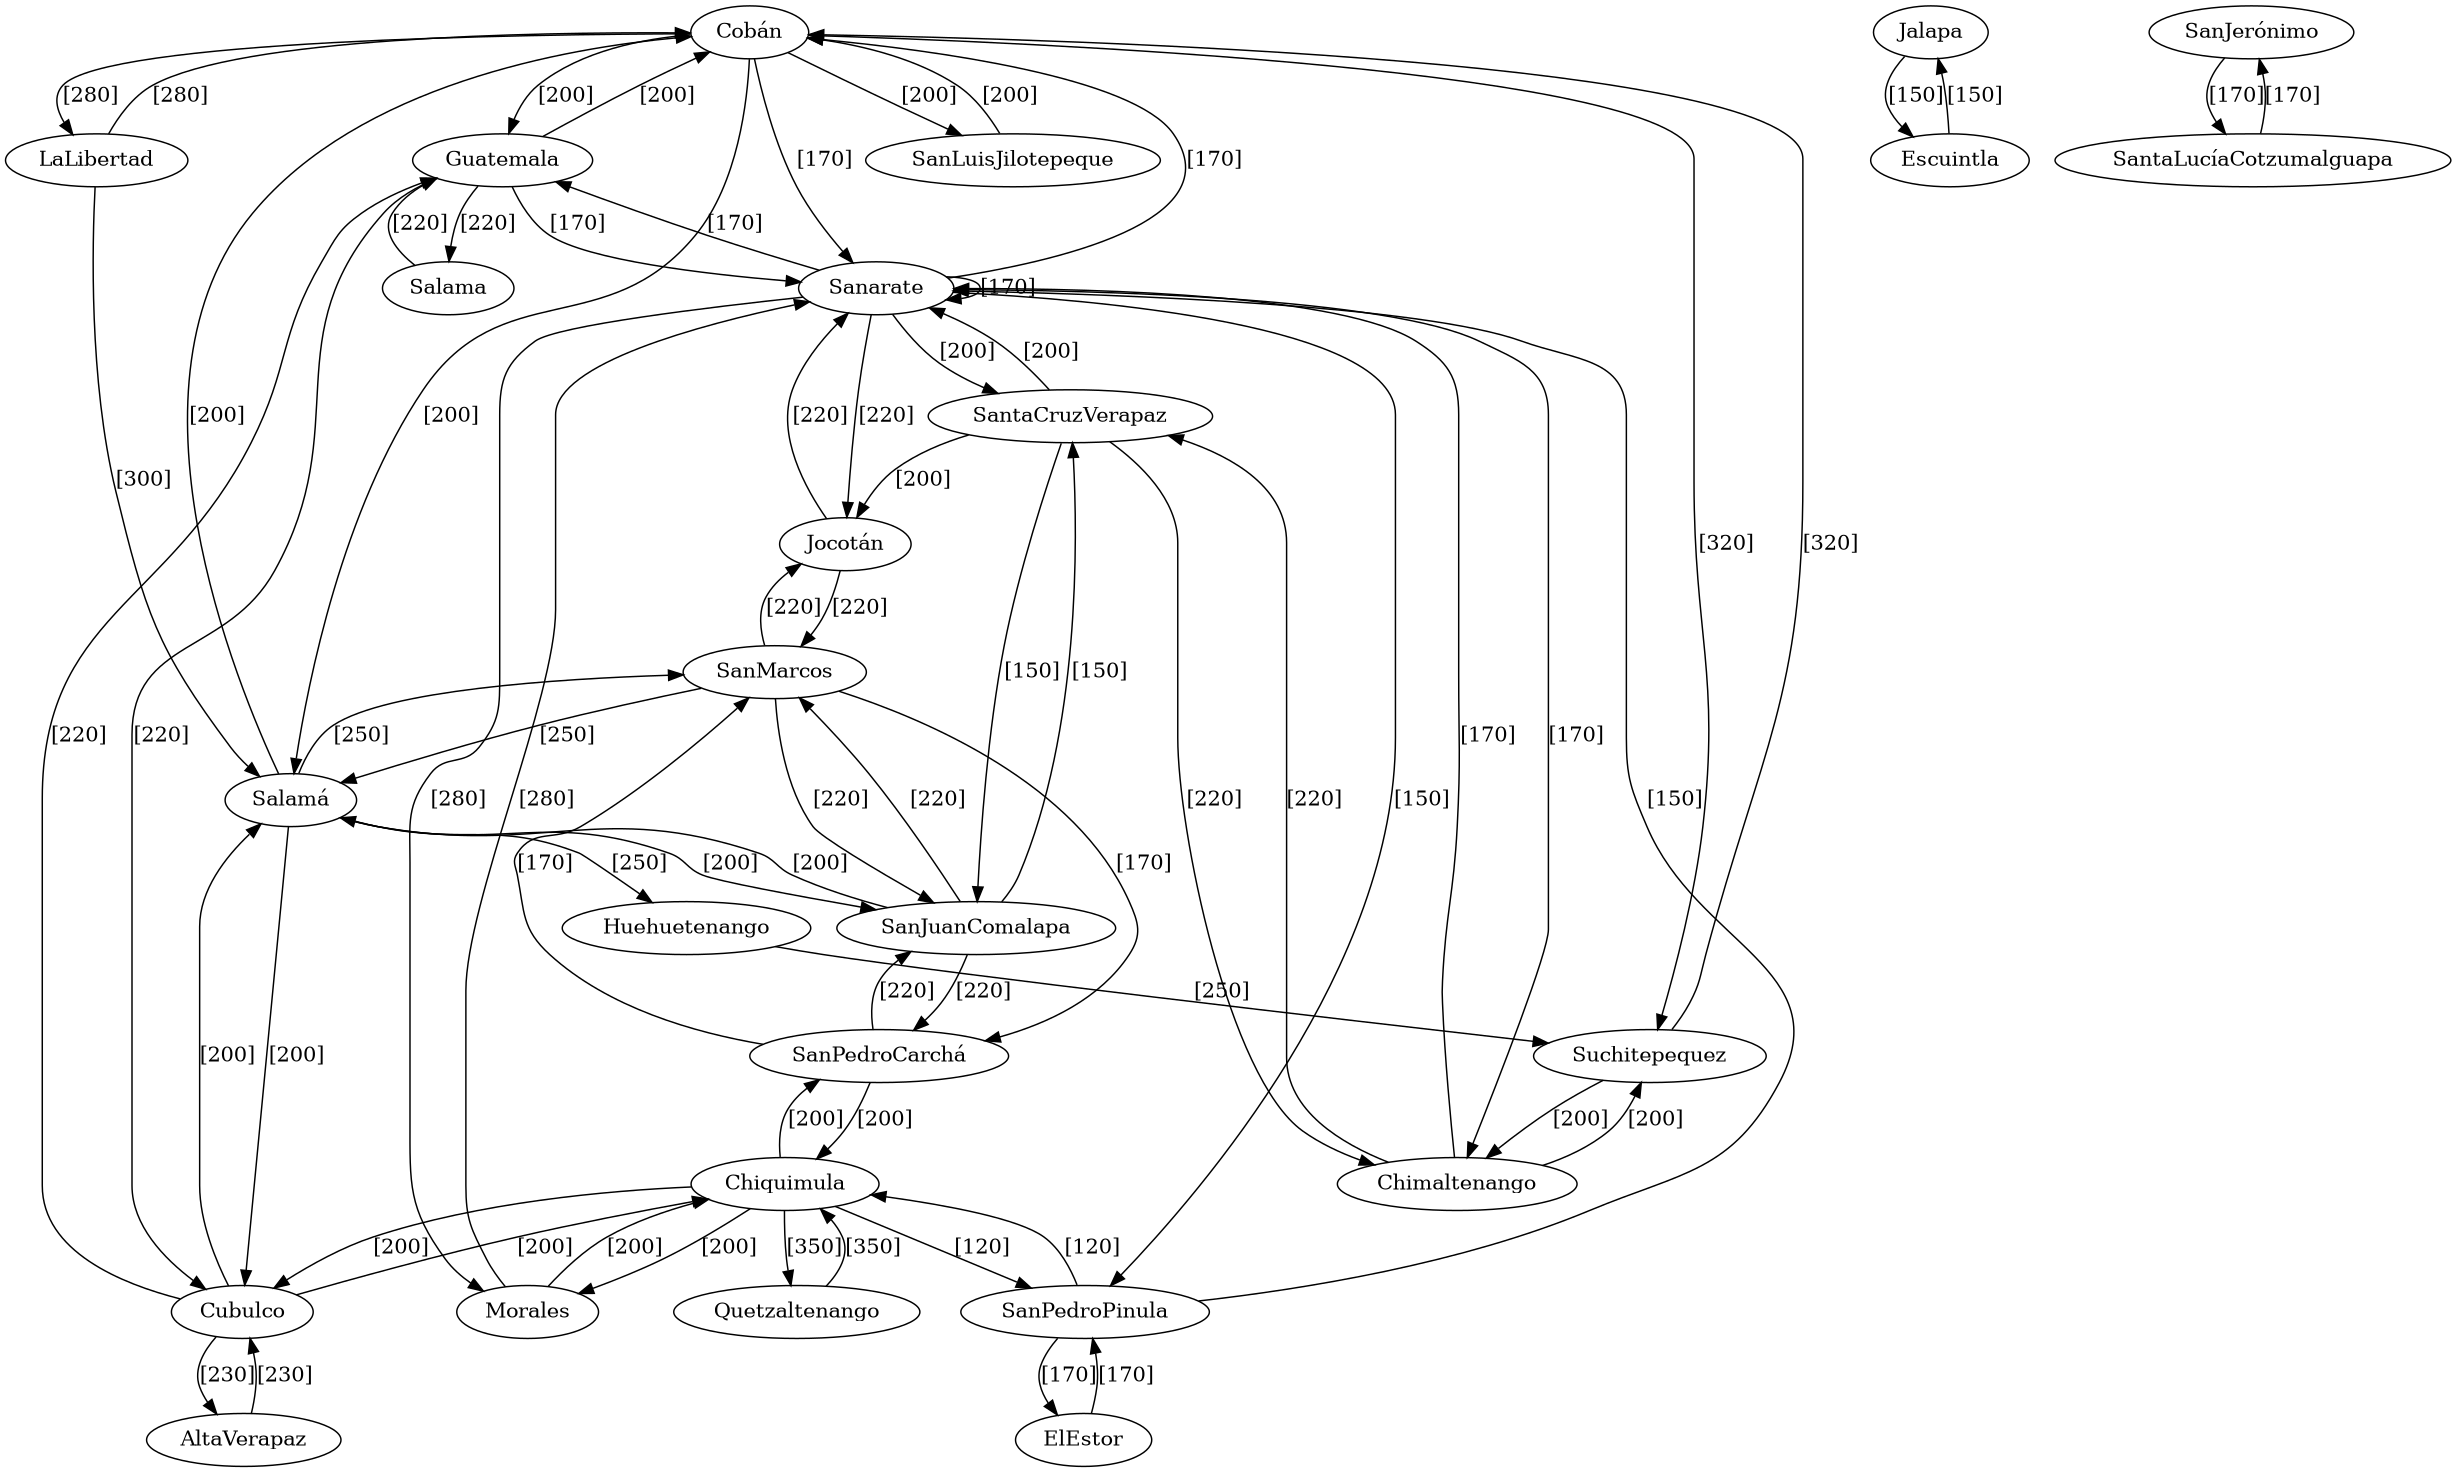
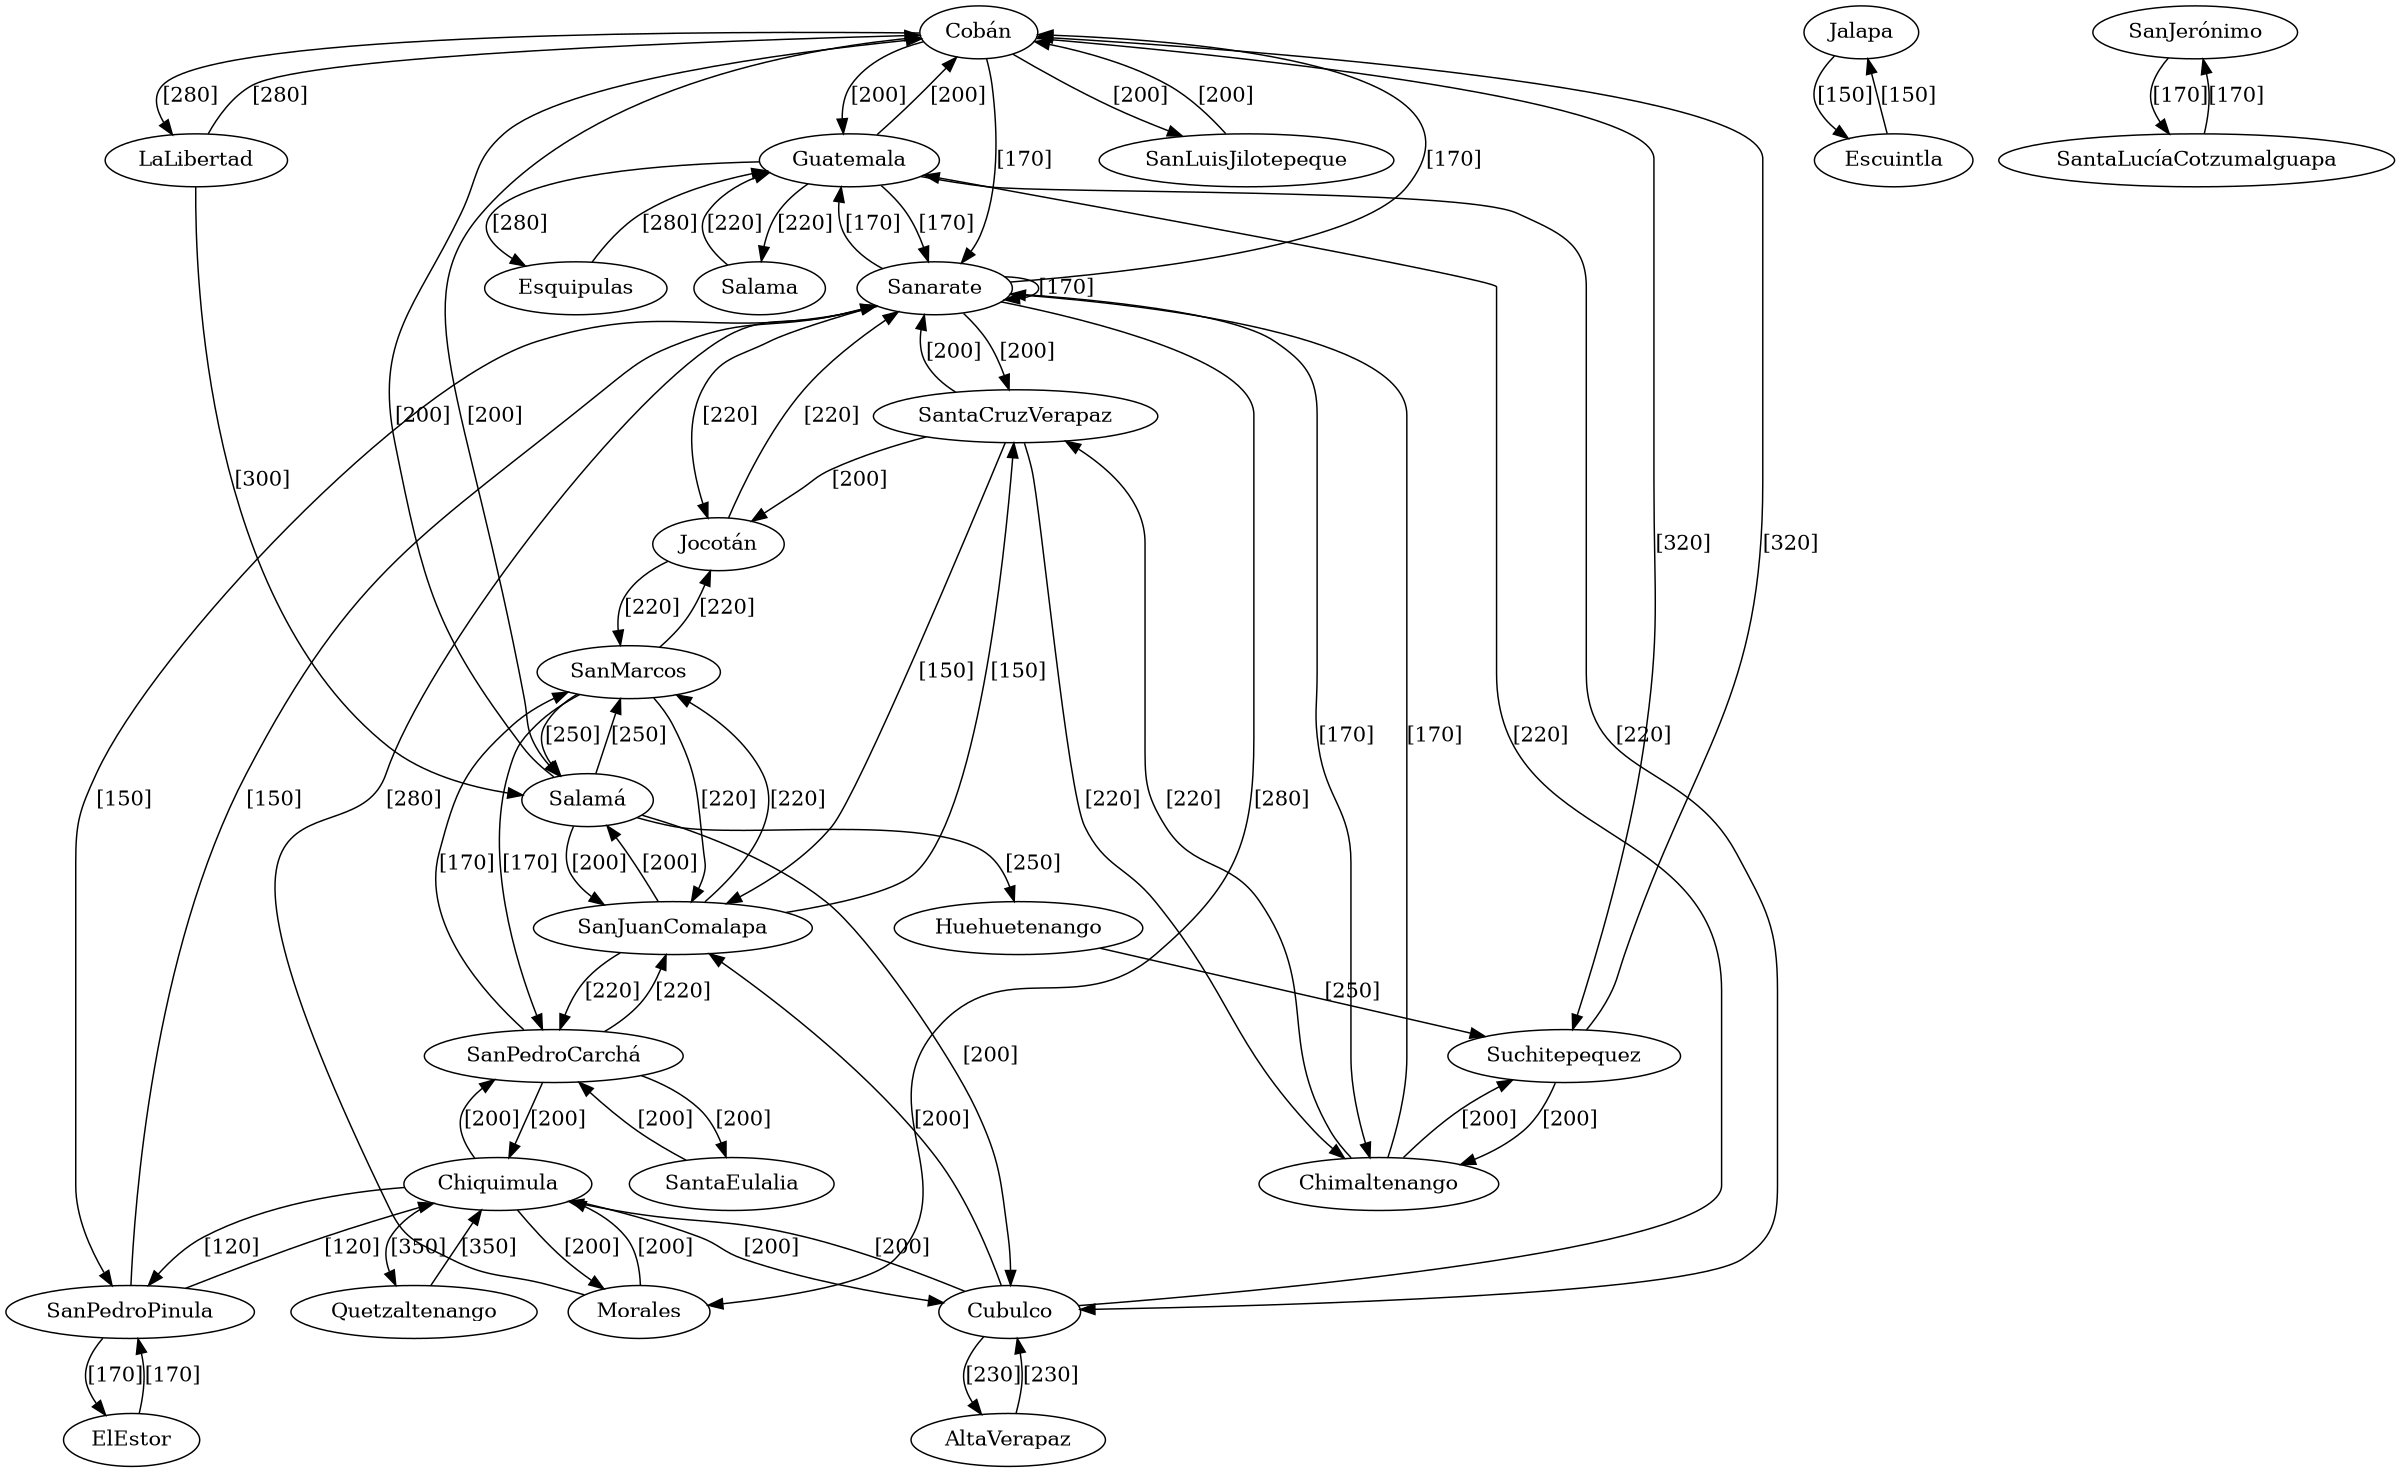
node "Esquipulas": added
edge "Cubulco" -> "Salamá": now "Cubulco" -> "SanJuanComalapa"
node "SantaEulalia": added
